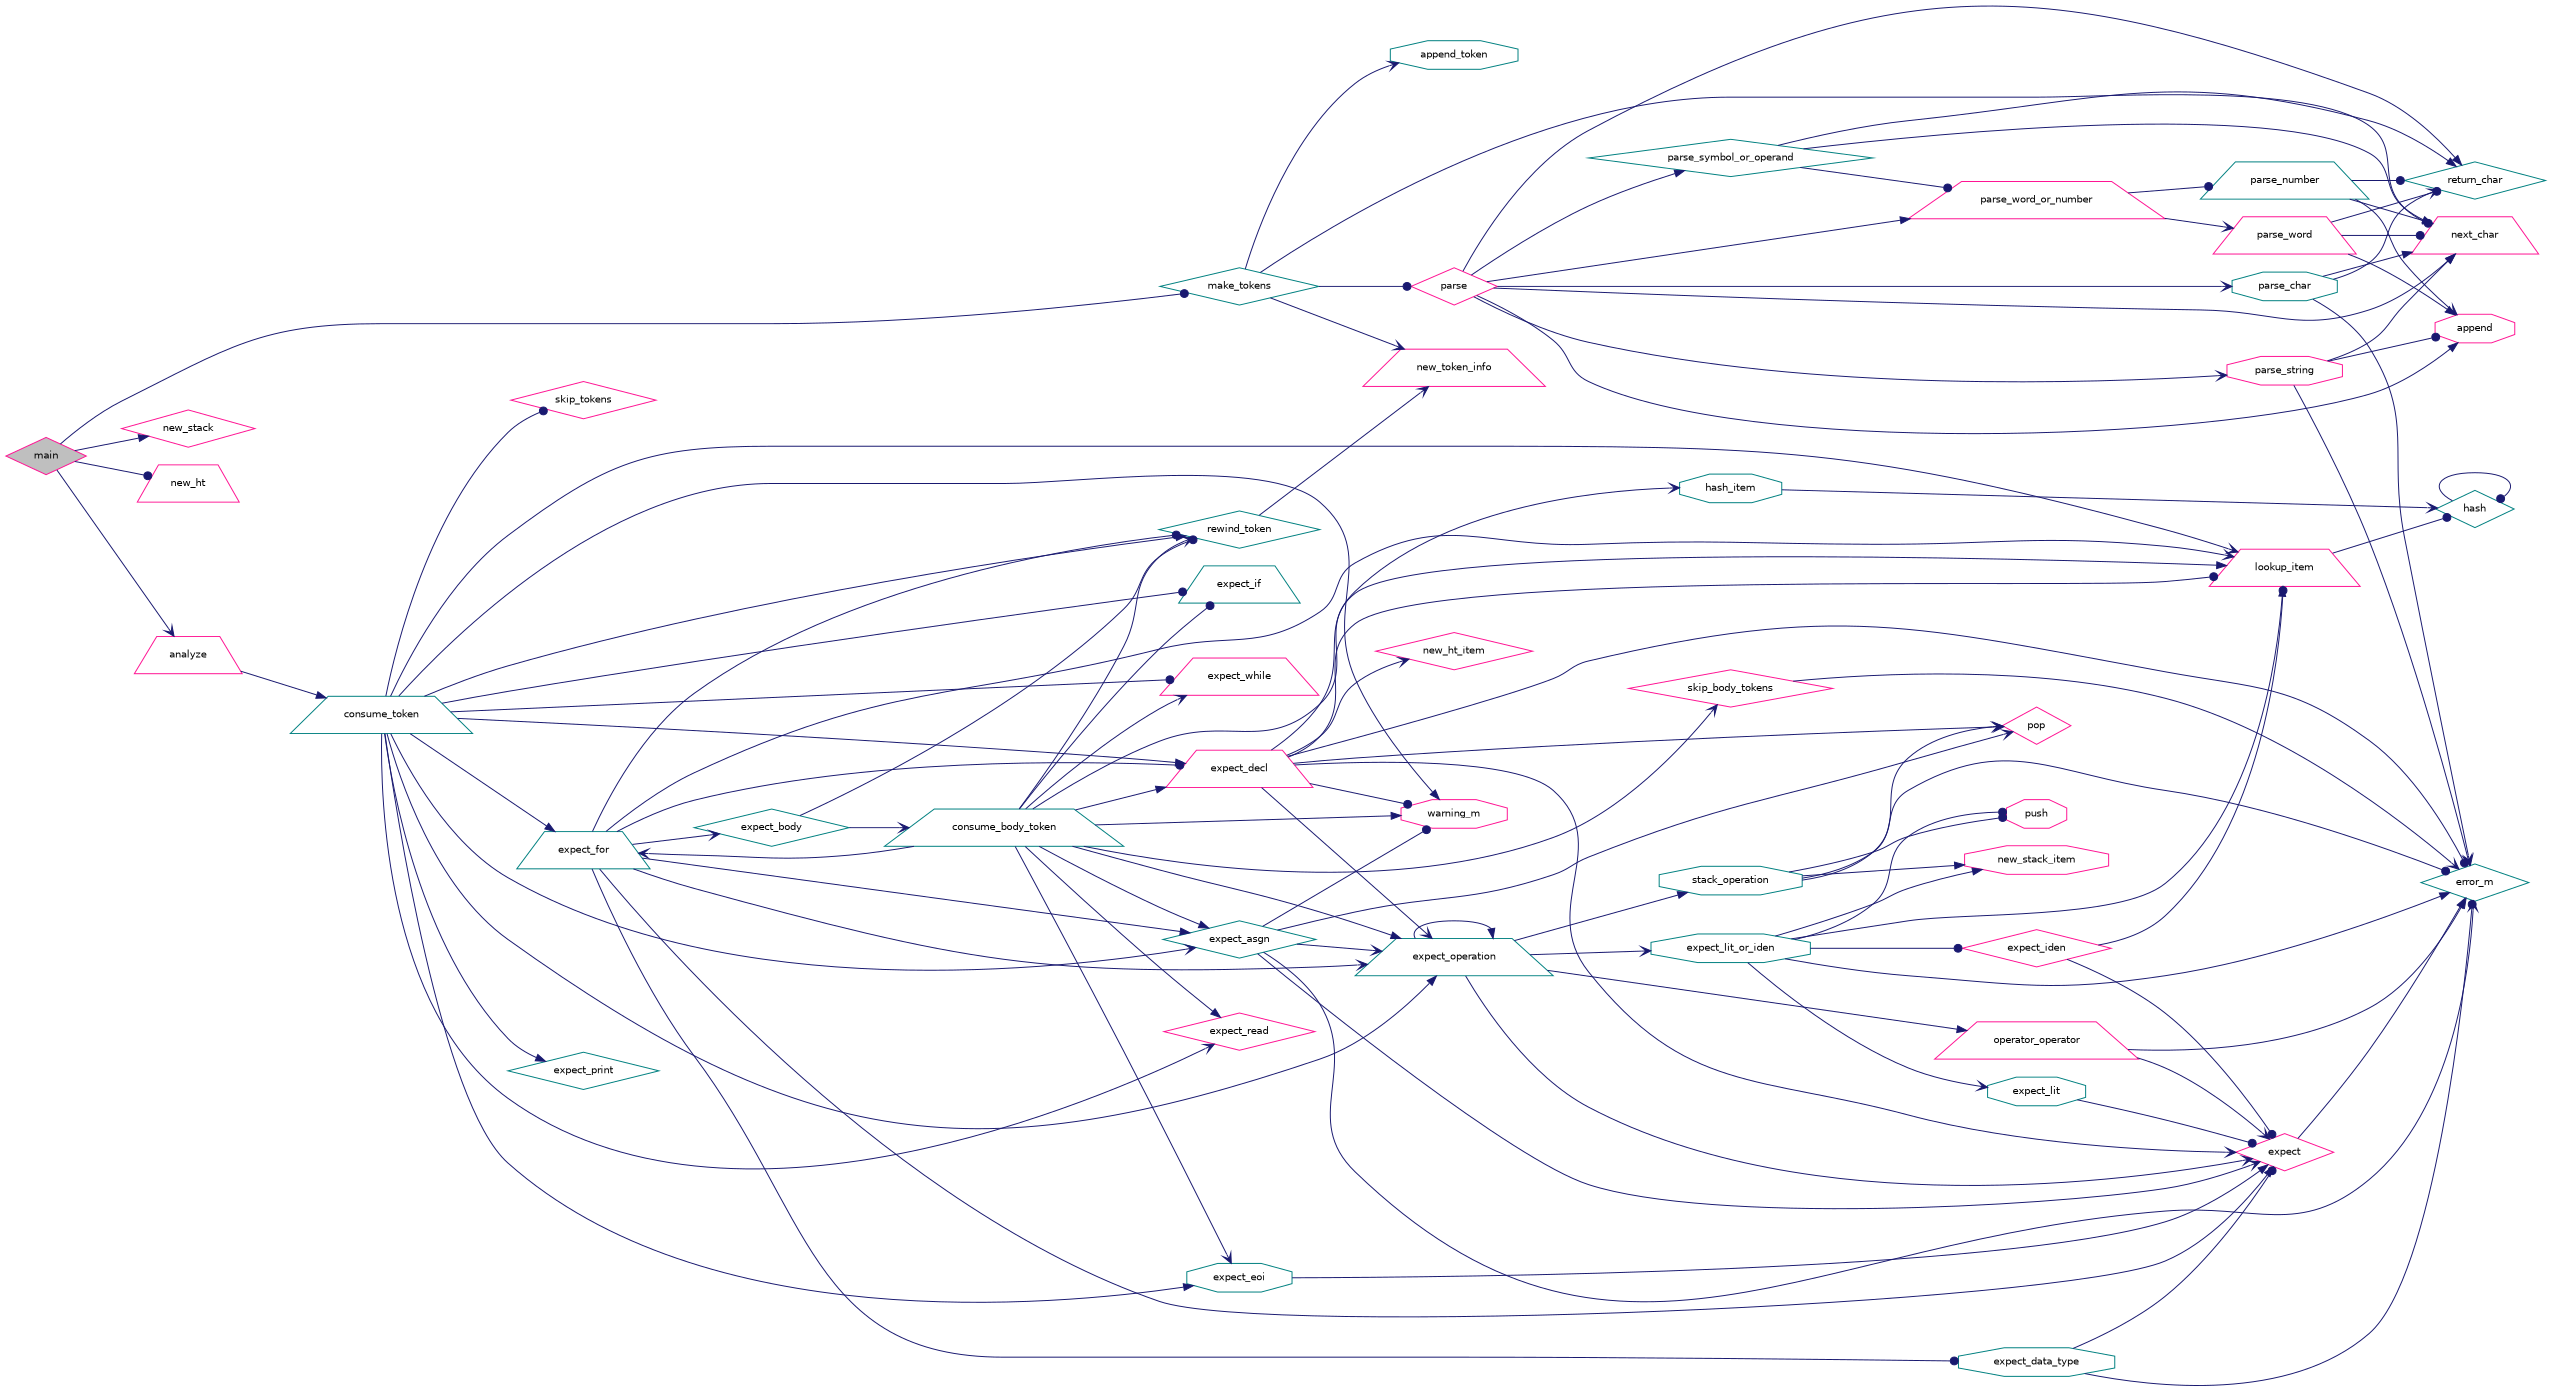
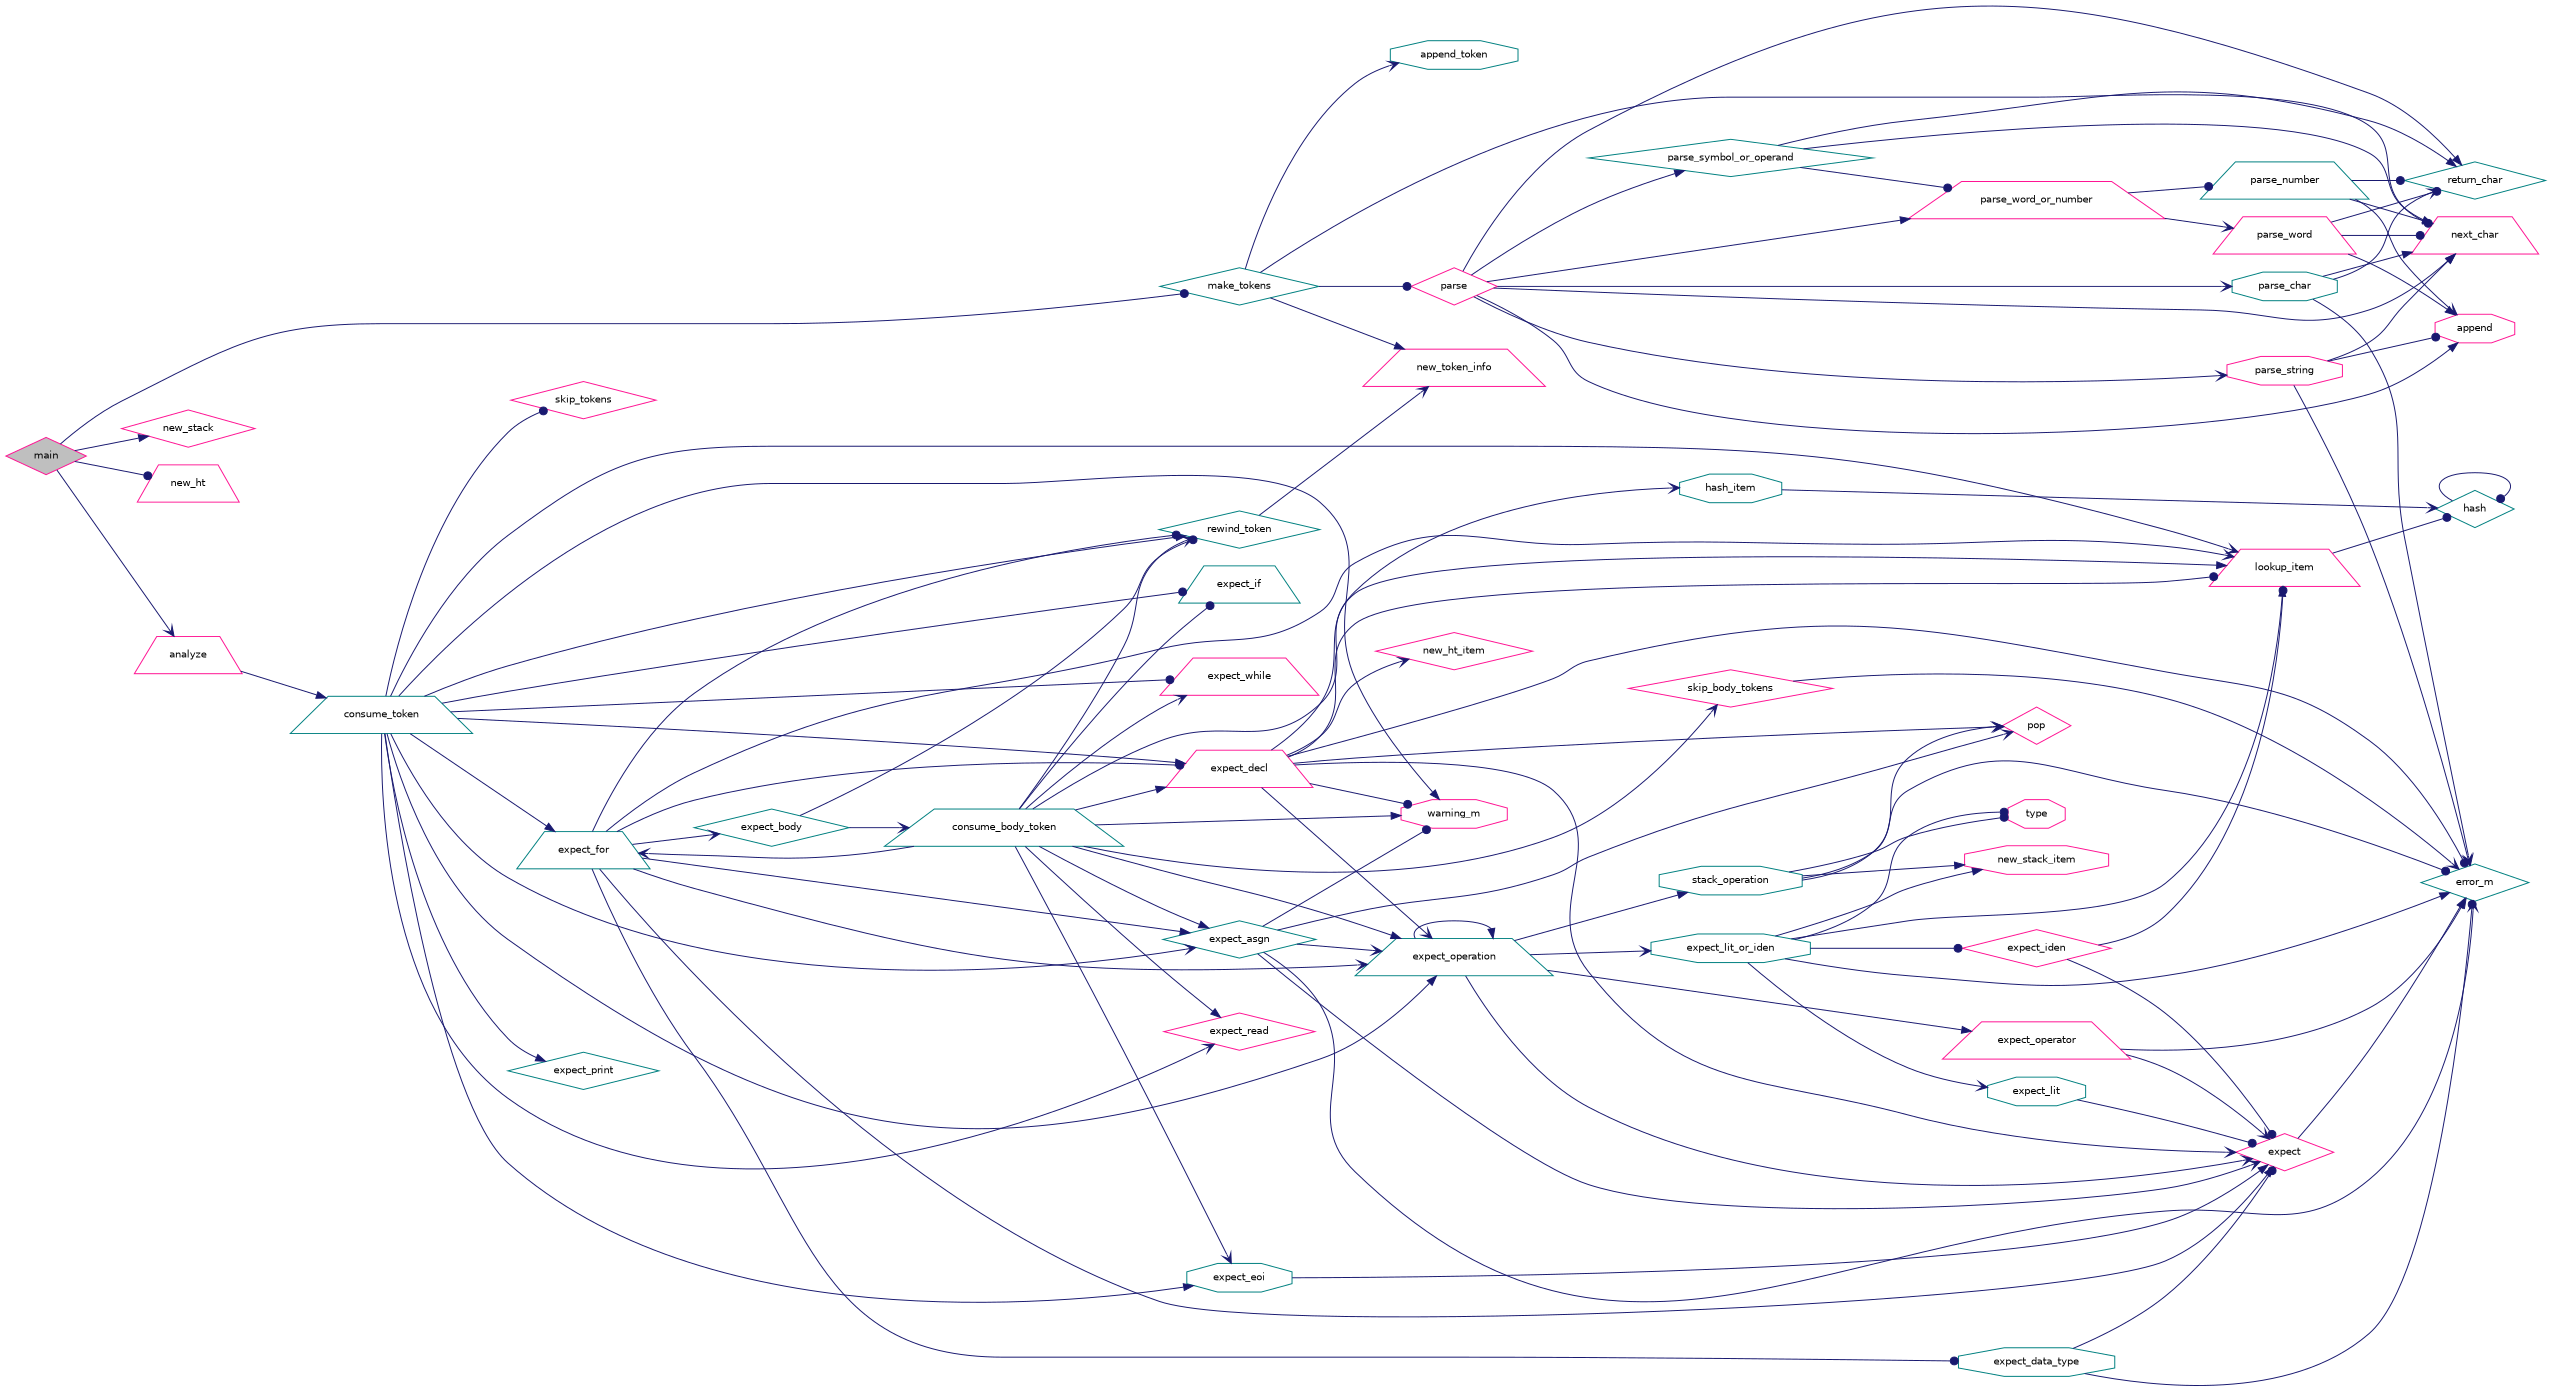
edge "make_tokens" -> "new_token_info": arrowhead vee -> normal
node "push": label "push" -> "type"
node "operator_operator": label "operator_operator" -> "expect_operator"
